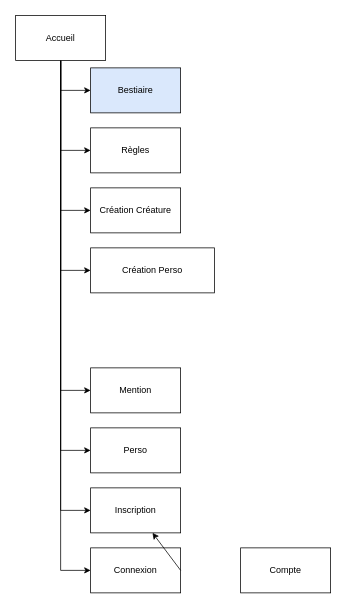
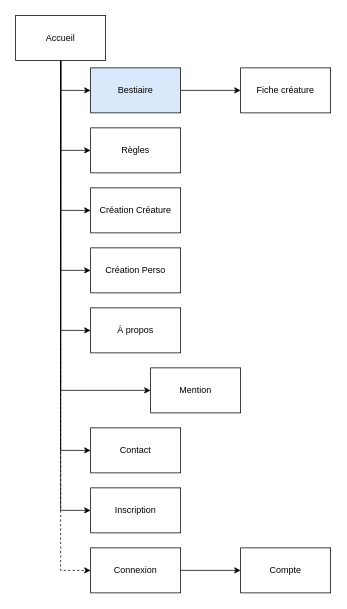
edge "Bestiaire" -> "Fiche créature": added
node "Fiche créature": added
node "Création Perso": size 124x45 -> 90x45
edge "Accueil" -> "À propos": added
node "À propos": added
node "Mention": moved (135, 390) -> (195, 390)
node "Perso": label "Perso" -> "Contact"
edge "Accueil" -> "Connexion": style solid -> dashed
edge "Connexion" -> "Inscription": now "Connexion" -> "Compte"
